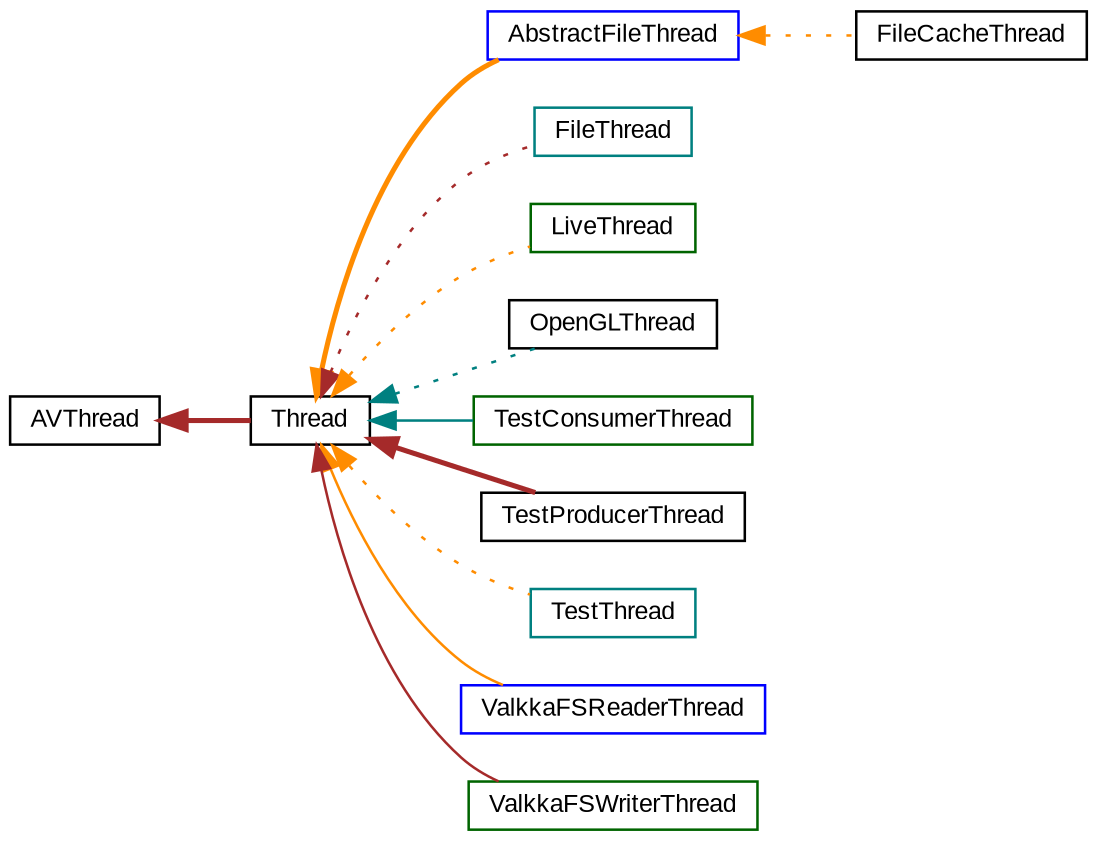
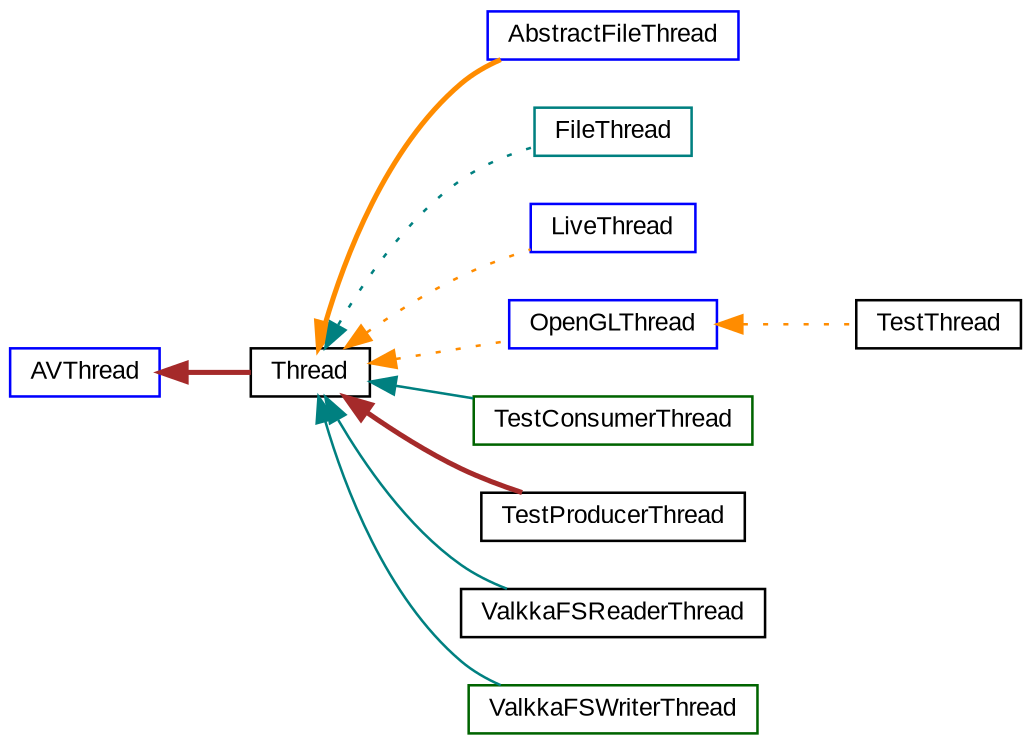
node "FileCacheThread": removed
node "LiveThread": color darkgreen -> blue
edge "FileThread" -> "Thread": color brown -> teal
node "OpenGLThread": color black -> blue
edge "OpenGLThread" -> "Thread": color teal -> darkorange
node "AVThread": color black -> blue
edge "TestThread" -> "Thread": now "TestThread" -> "OpenGLThread"
edge "ValkkaFSReaderThread" -> "Thread": color darkorange -> teal
node "TestThread": color teal -> black
edge "ValkkaFSWriterThread" -> "Thread": color brown -> teal
node "ValkkaFSReaderThread": color blue -> black
